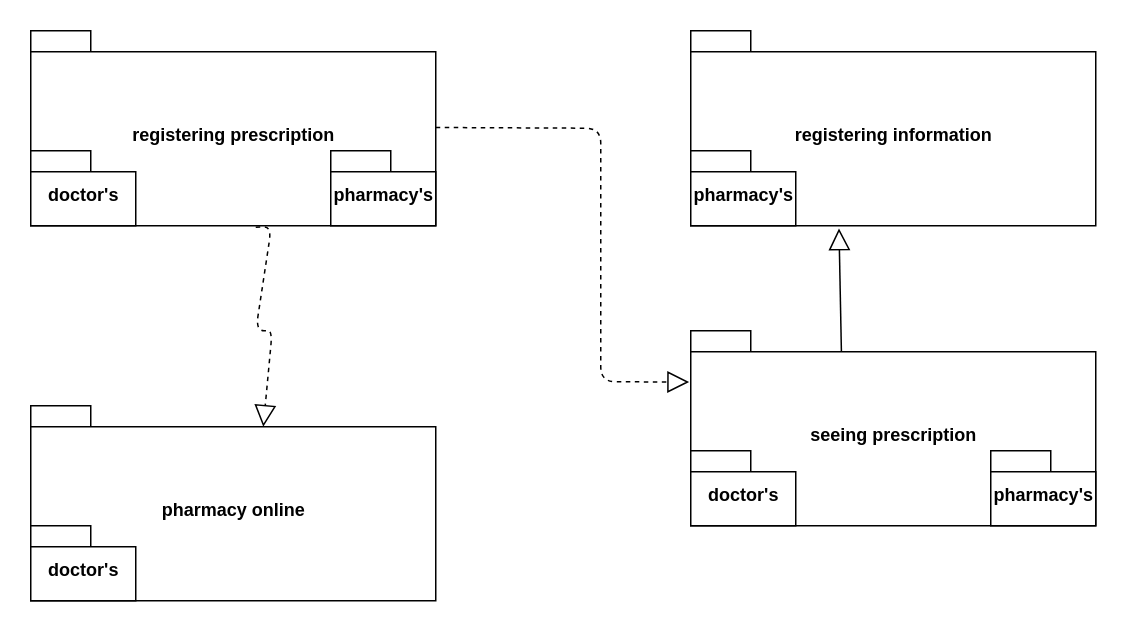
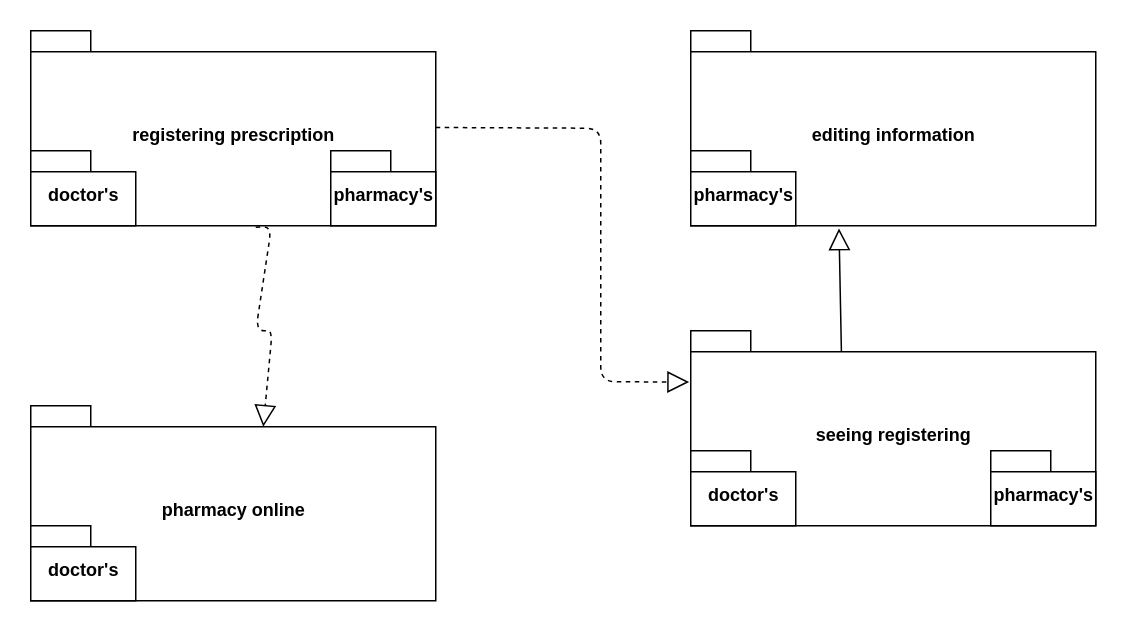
node "registering information": label "registering information" -> "editing information"
node "seeing prescription": label "seeing prescription" -> "seeing registering"
